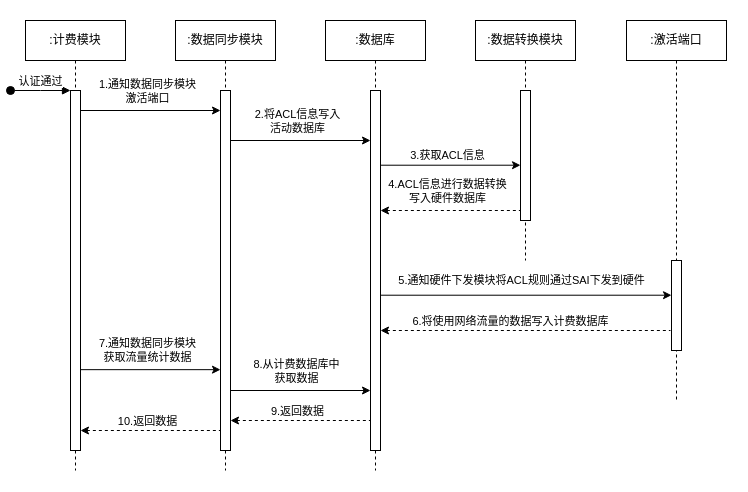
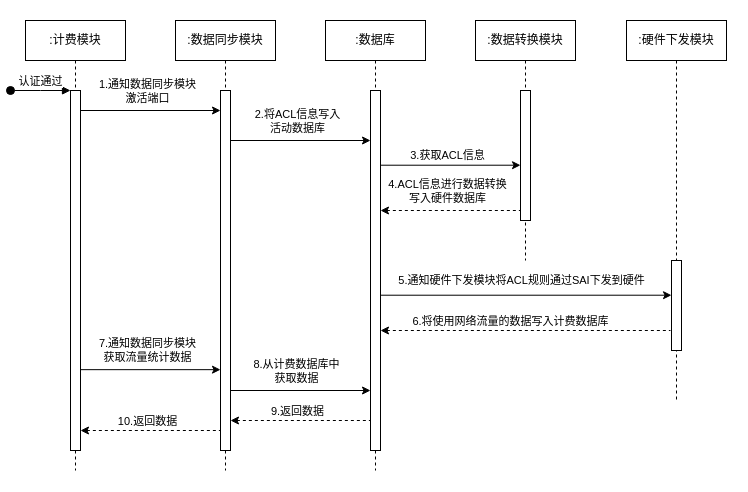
node ":激活端口": label ":激活端口" -> ":硬件下发模块"
